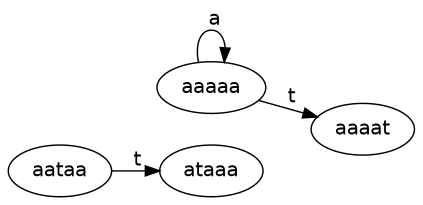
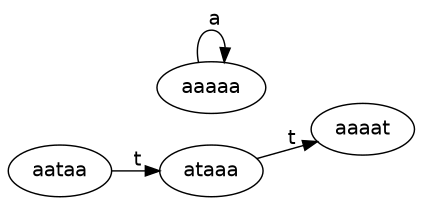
edge "aaaaa" -> "aaaat": now "ataaa" -> "aaaat"
